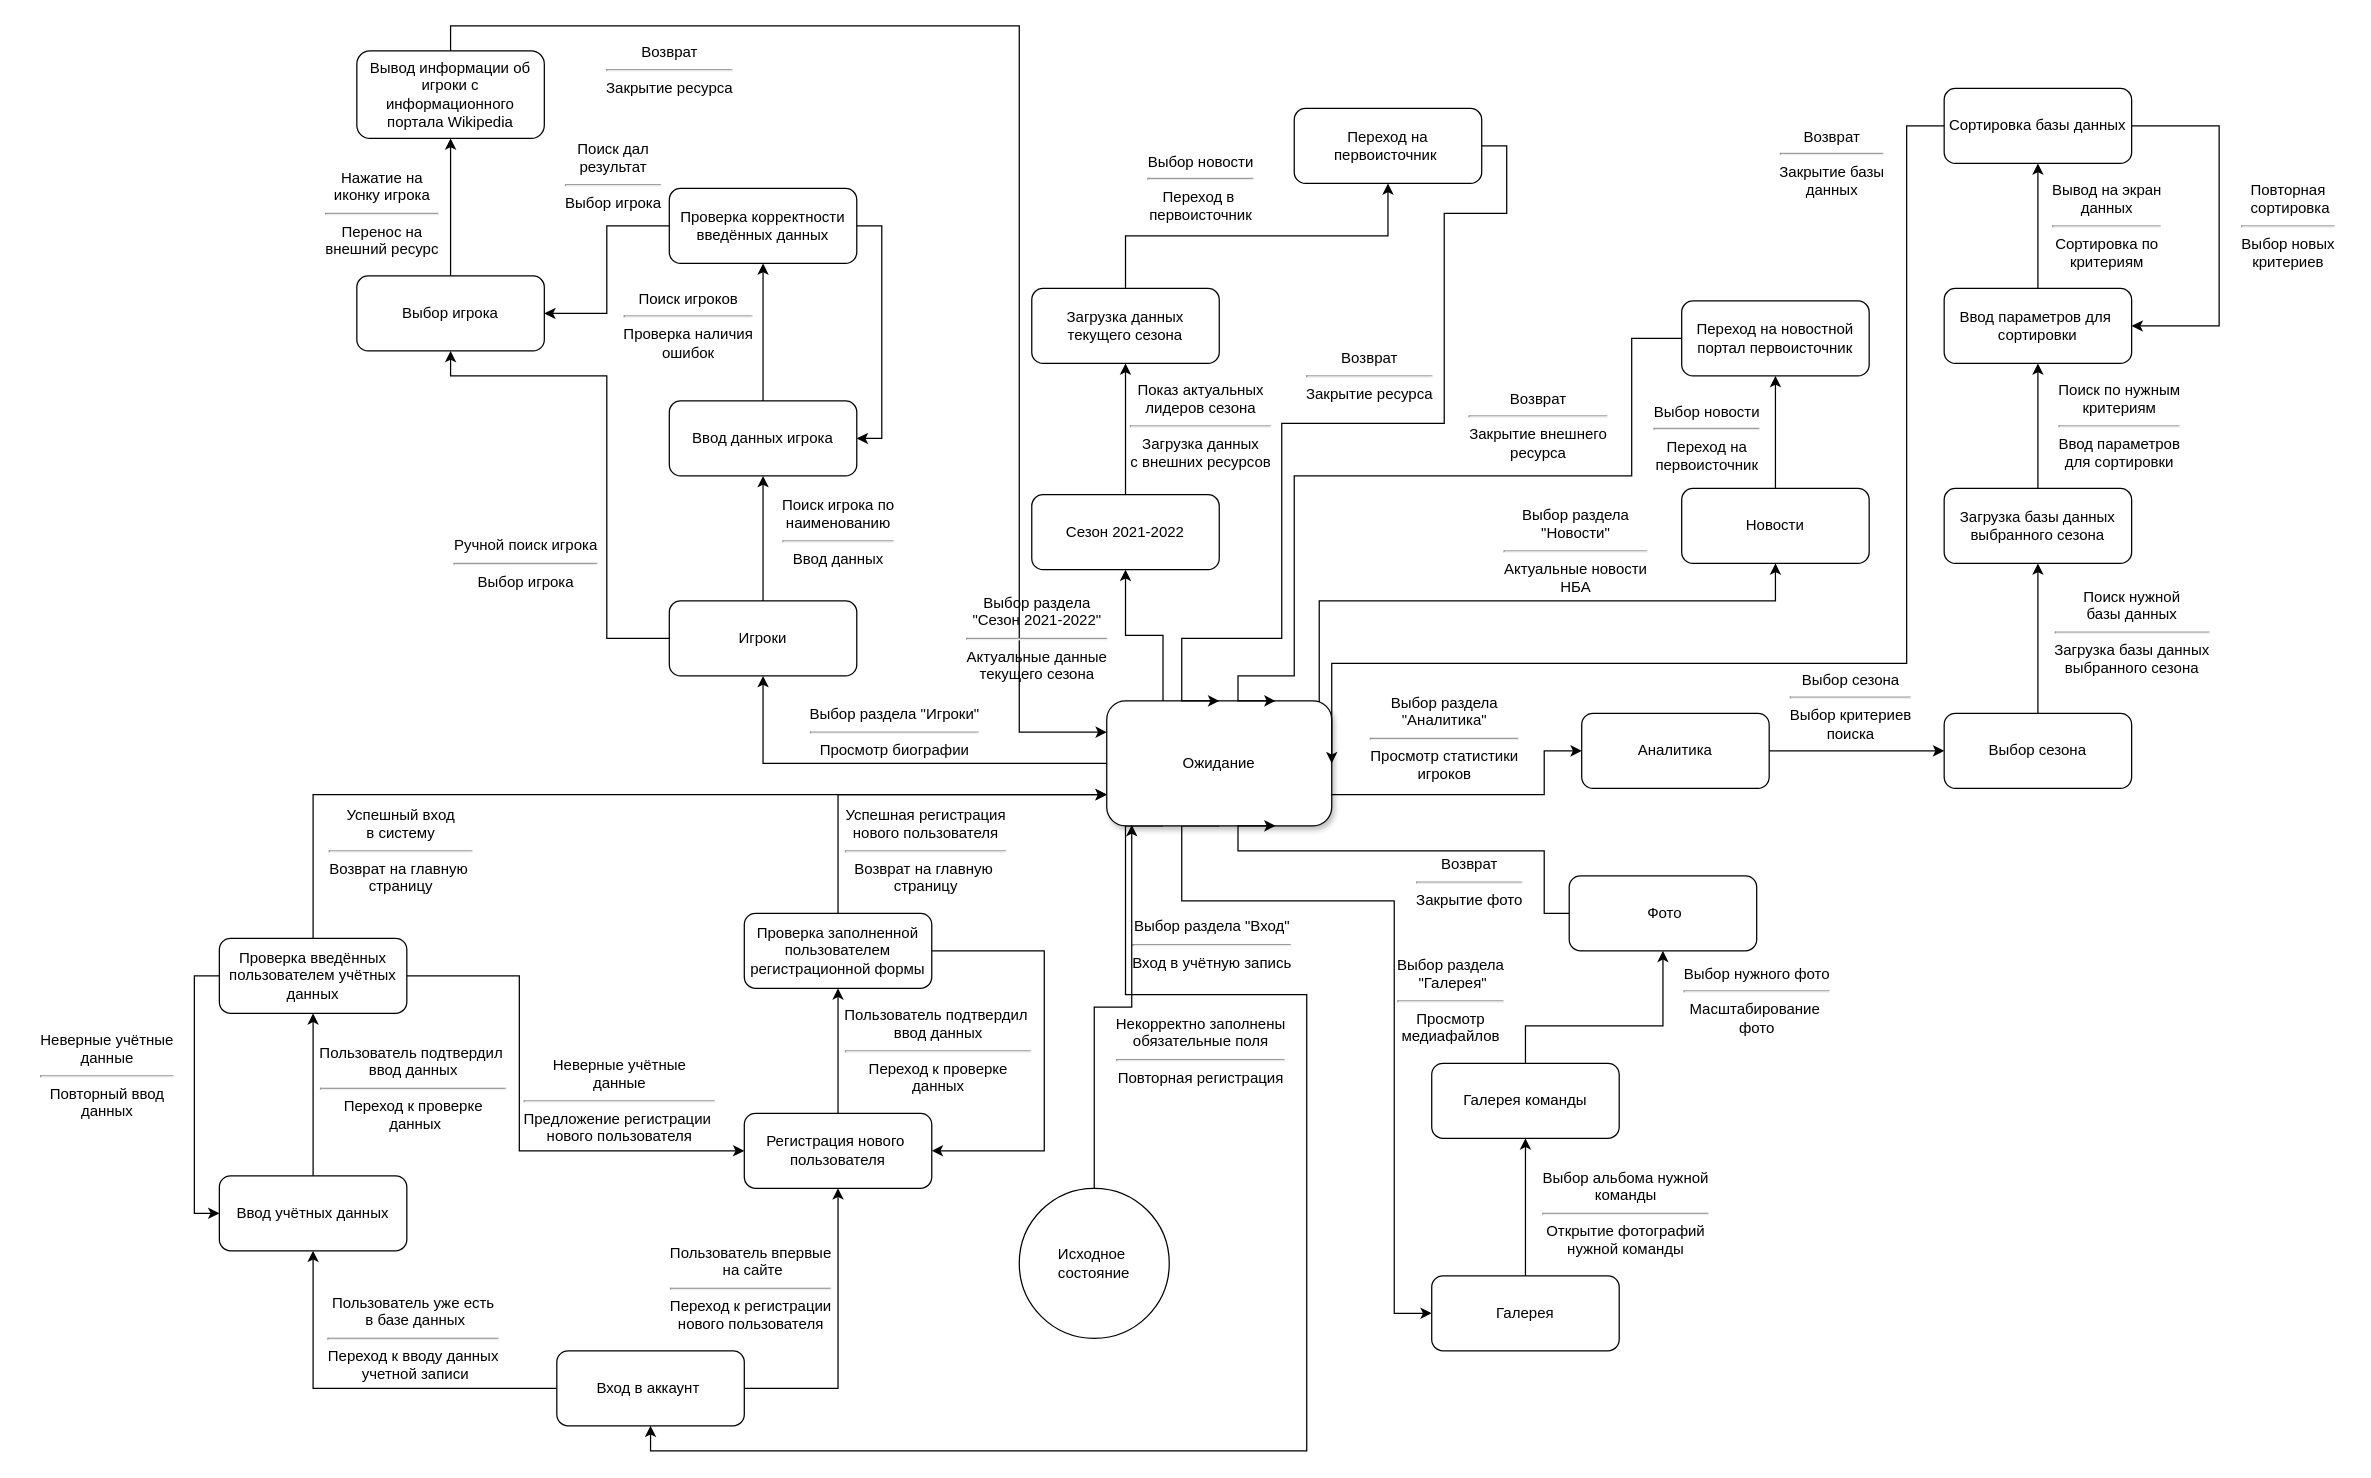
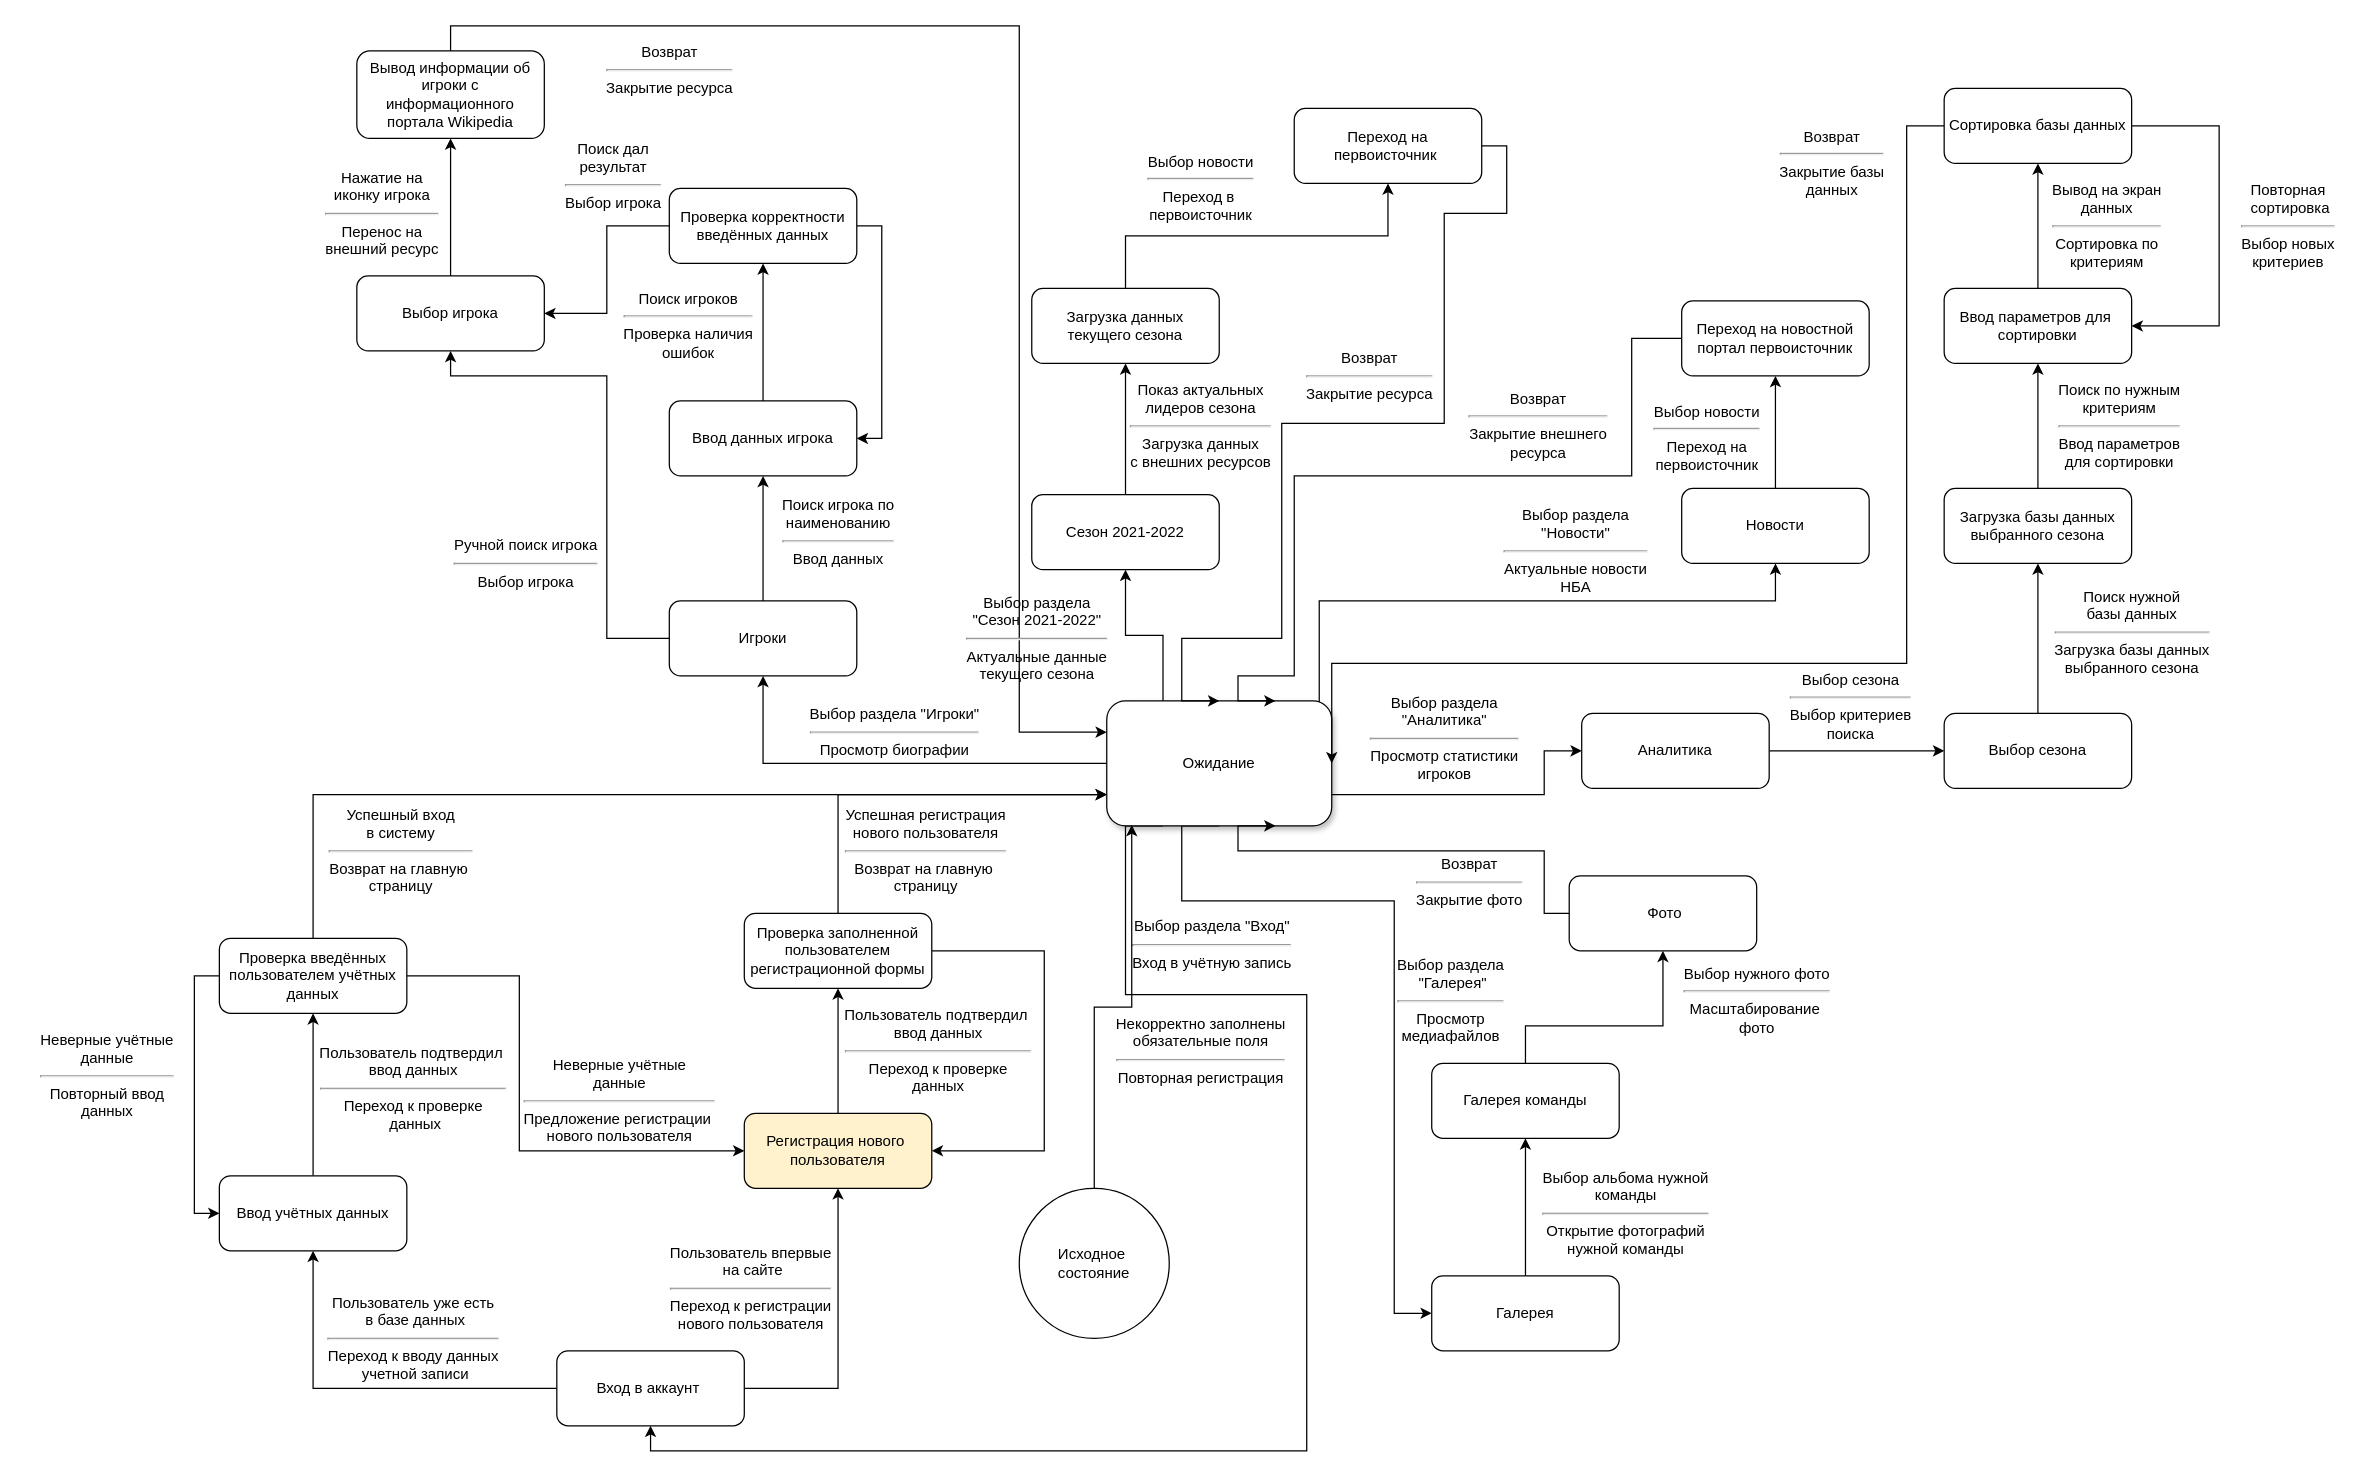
node "Регистрация нового пользователя": fillcolor #ffffff -> #fff2cc
